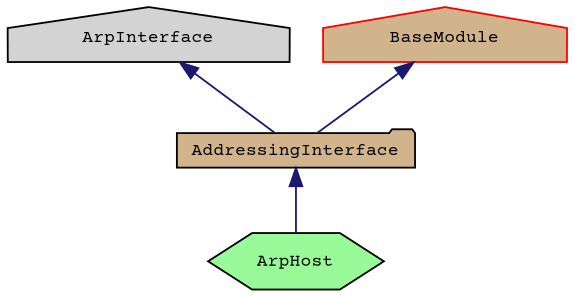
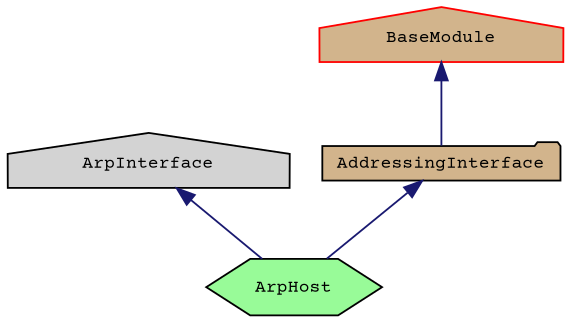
edge "AddressingInterface" -> "ArpInterface": now "ArpHost" -> "ArpInterface"
